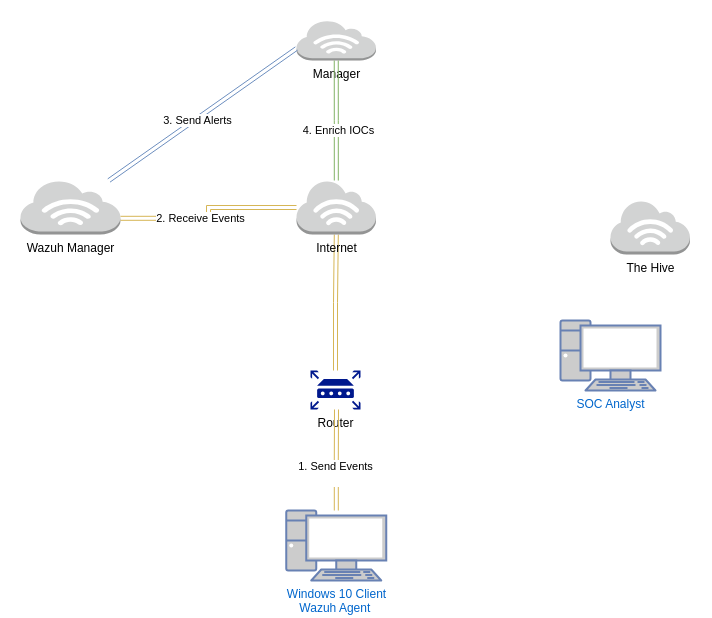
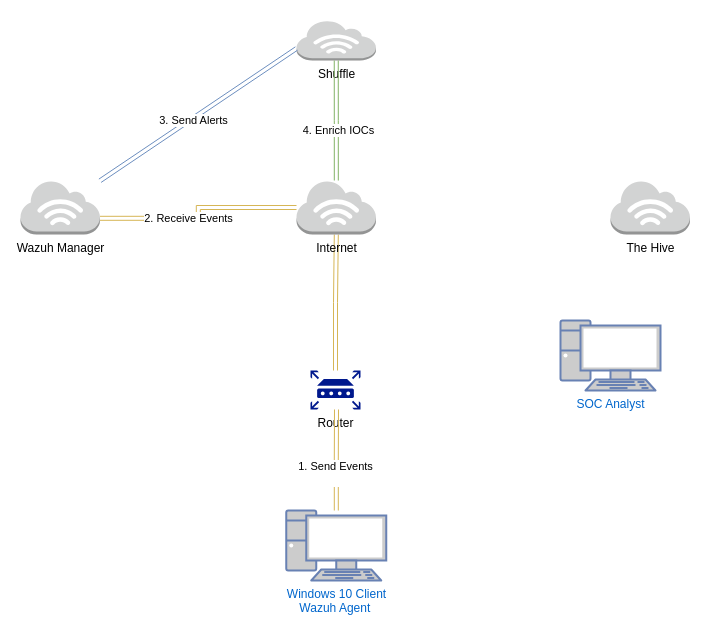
node "Manager": label "Manager" -> "Shuffle"
node "Wazuh Manager": size 100x54 -> 80x54
node "The Hive": moved (650, 228) -> (650, 208)
